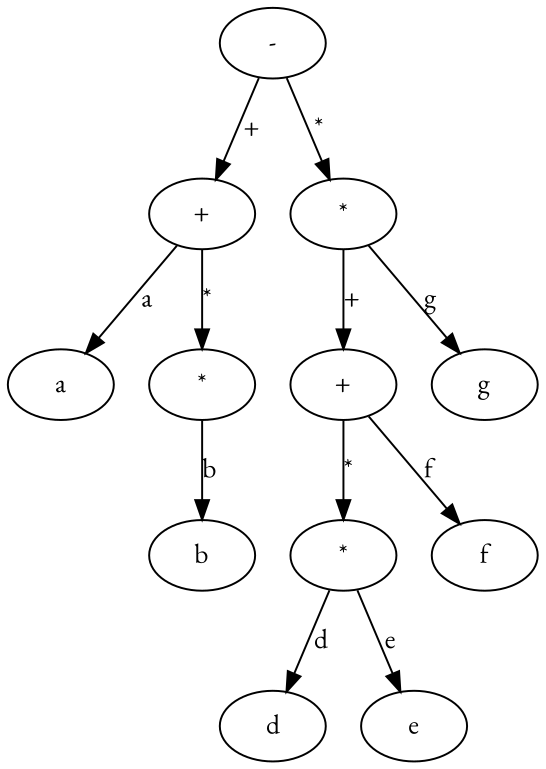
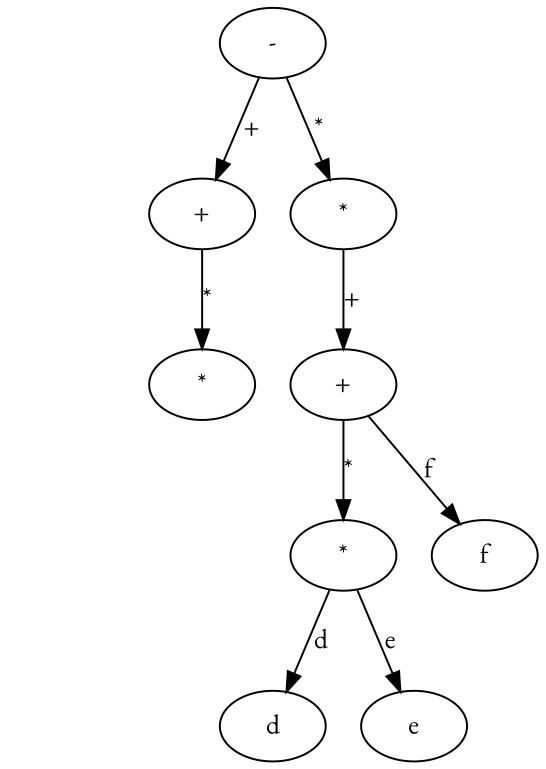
node "a": removed
node "g": removed
node "b": removed
